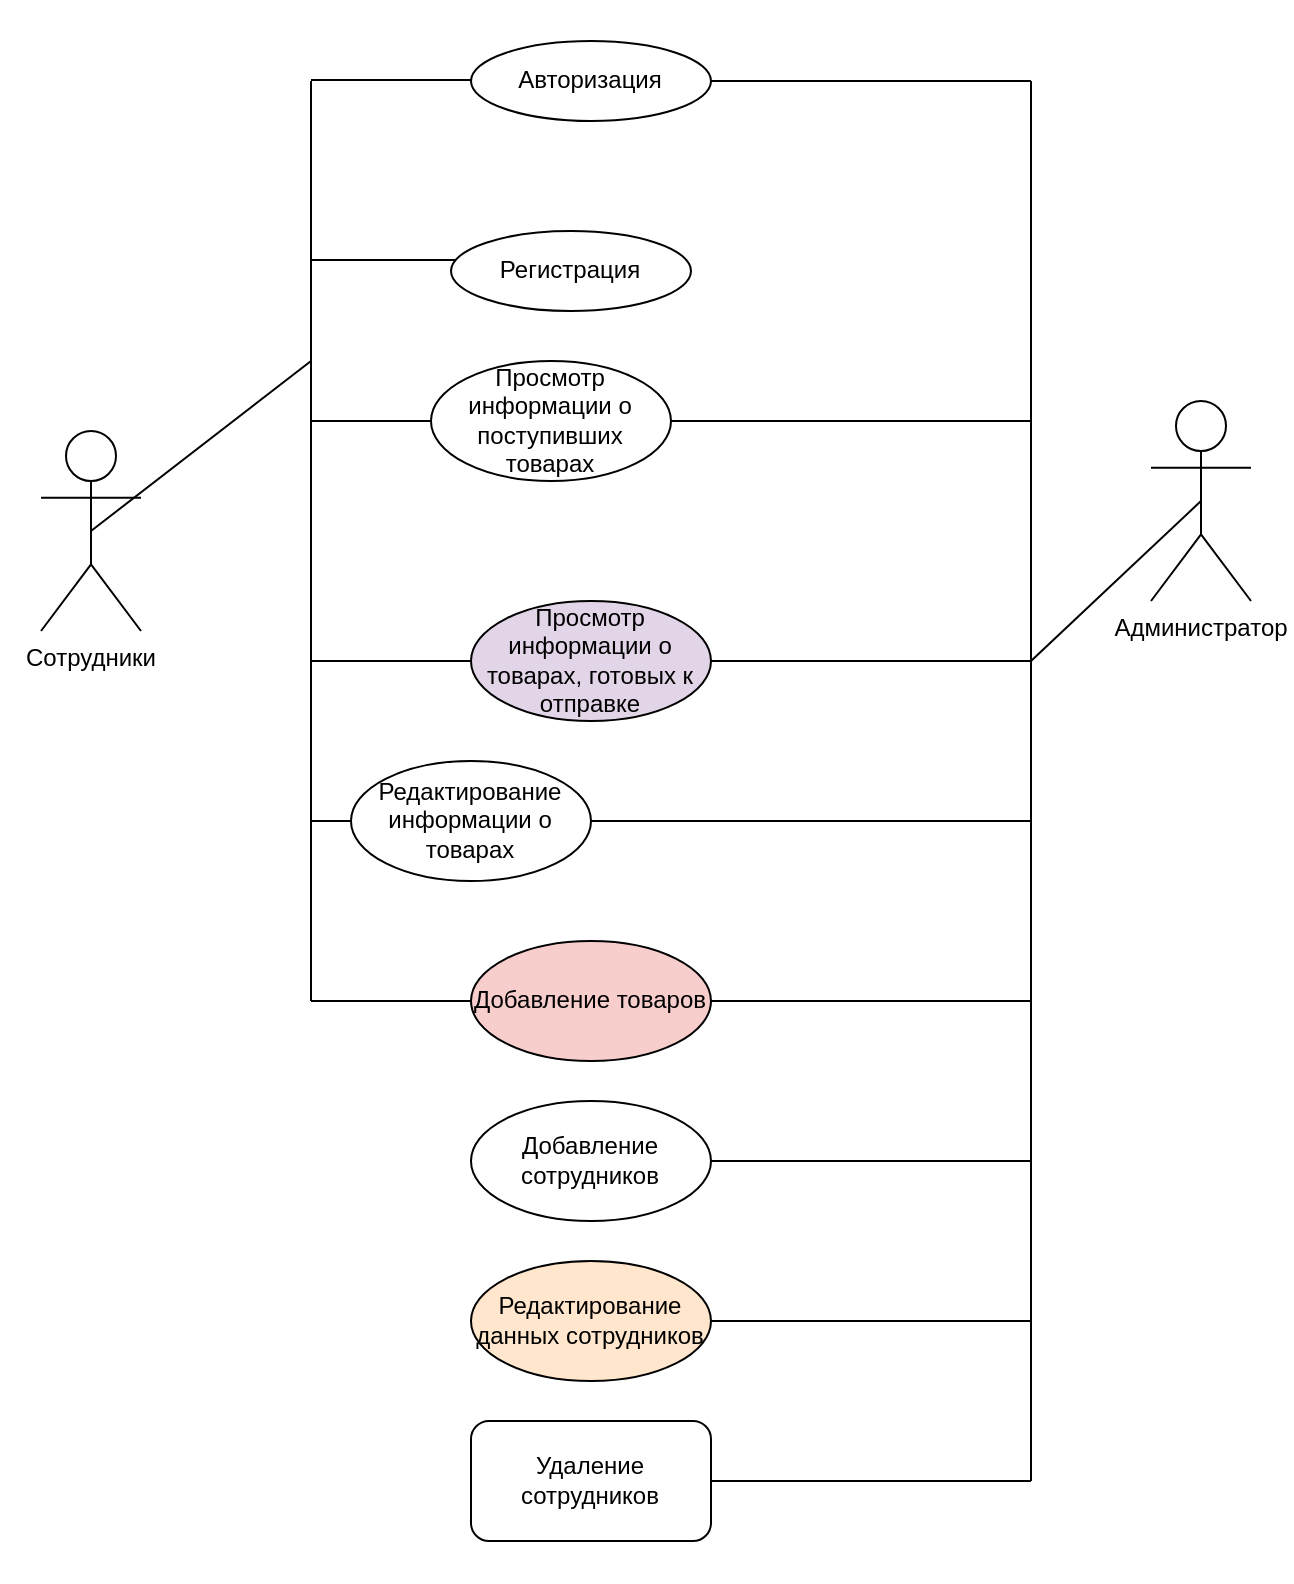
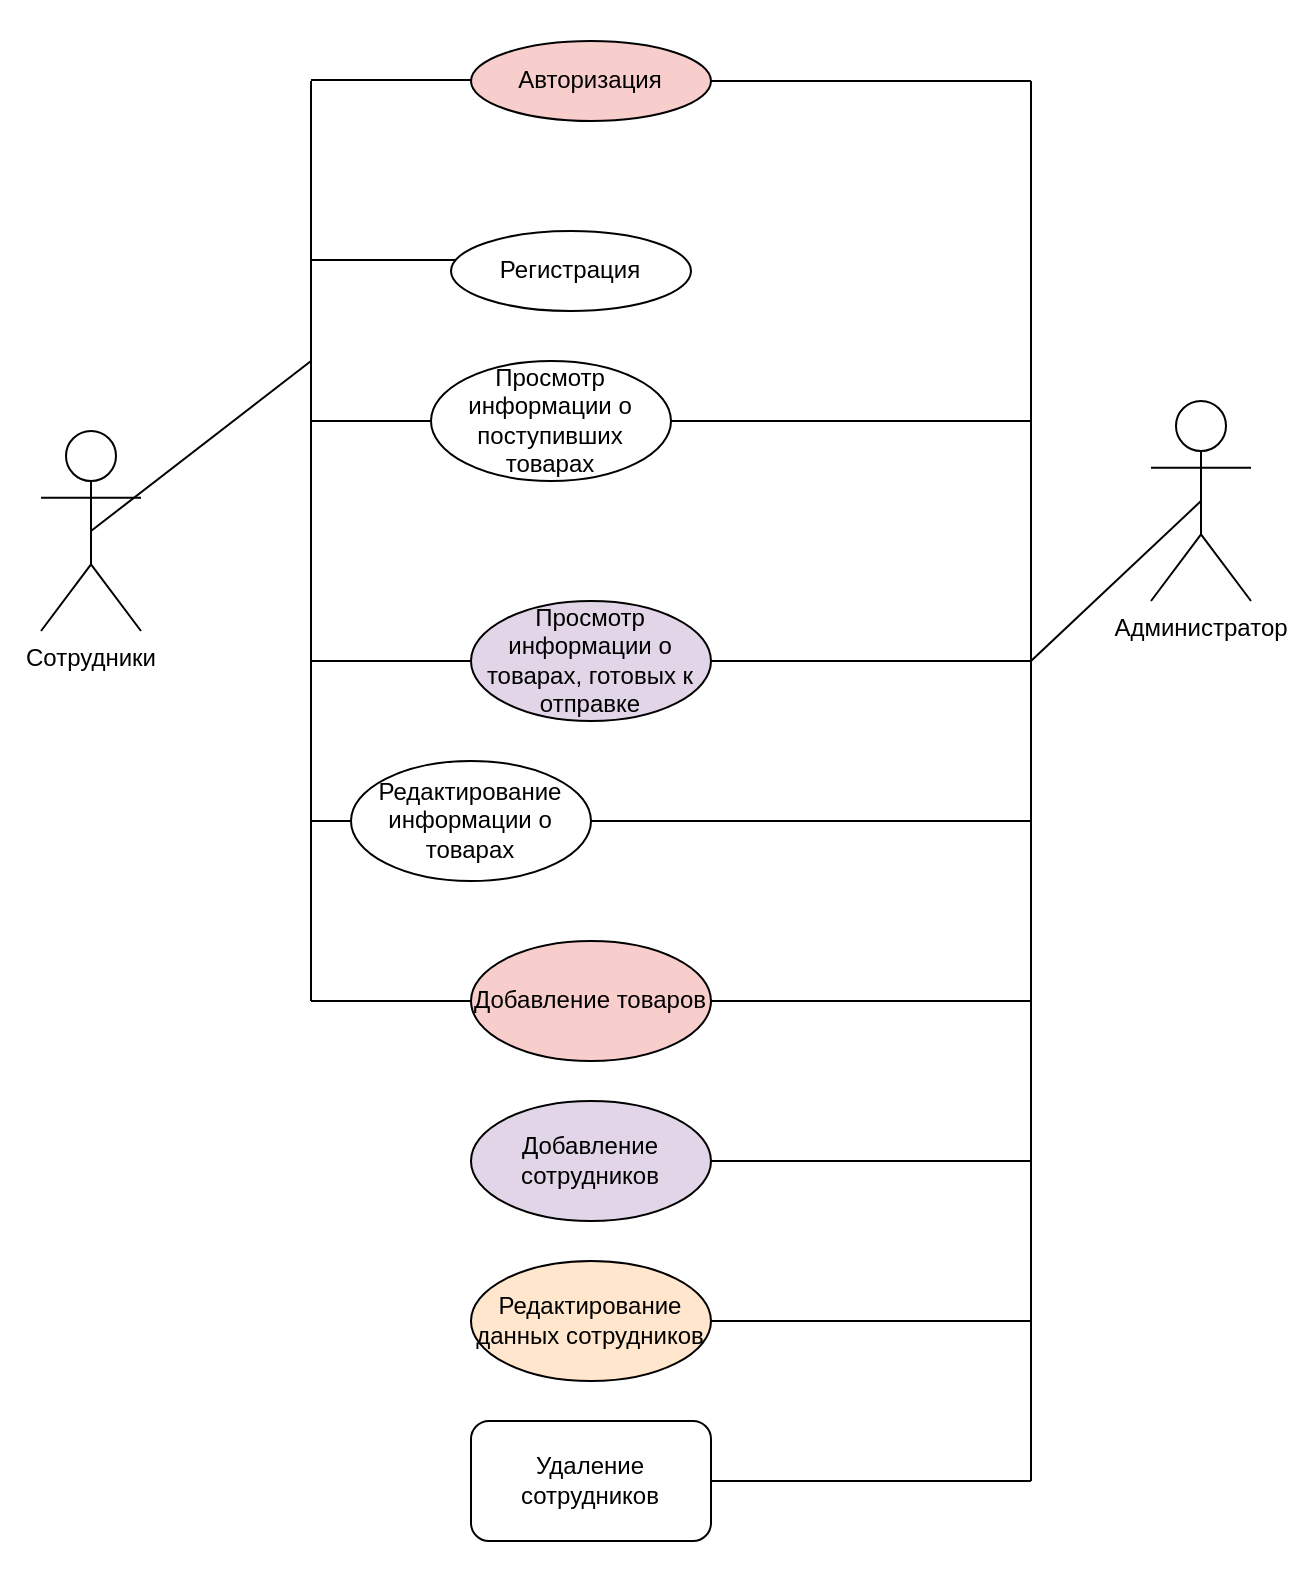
node "Авторизация": fillcolor #ffffff -> #f8cecc
node "Добавление сотрудников": fillcolor #ffffff -> #e1d5e7
